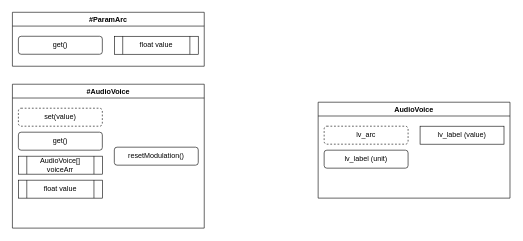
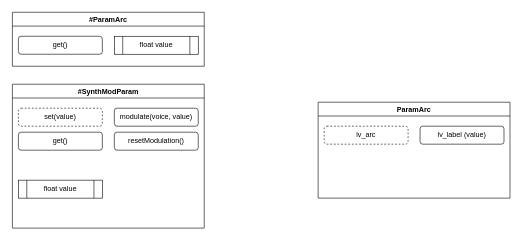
node "#AudioVoice": label "#AudioVoice" -> "#SynthModParam"
node "AudioVoice": label "AudioVoice" -> "ParamArc"
node "modulate(voice, value)": added
node "lv_label (value)": shape rectangle -> rounded rectangle
node "resetModulation()": moved (156, 156) -> (156, 141)
node "lv_label (unit)": removed
node "AudioVoice[] voiceArr": removed
